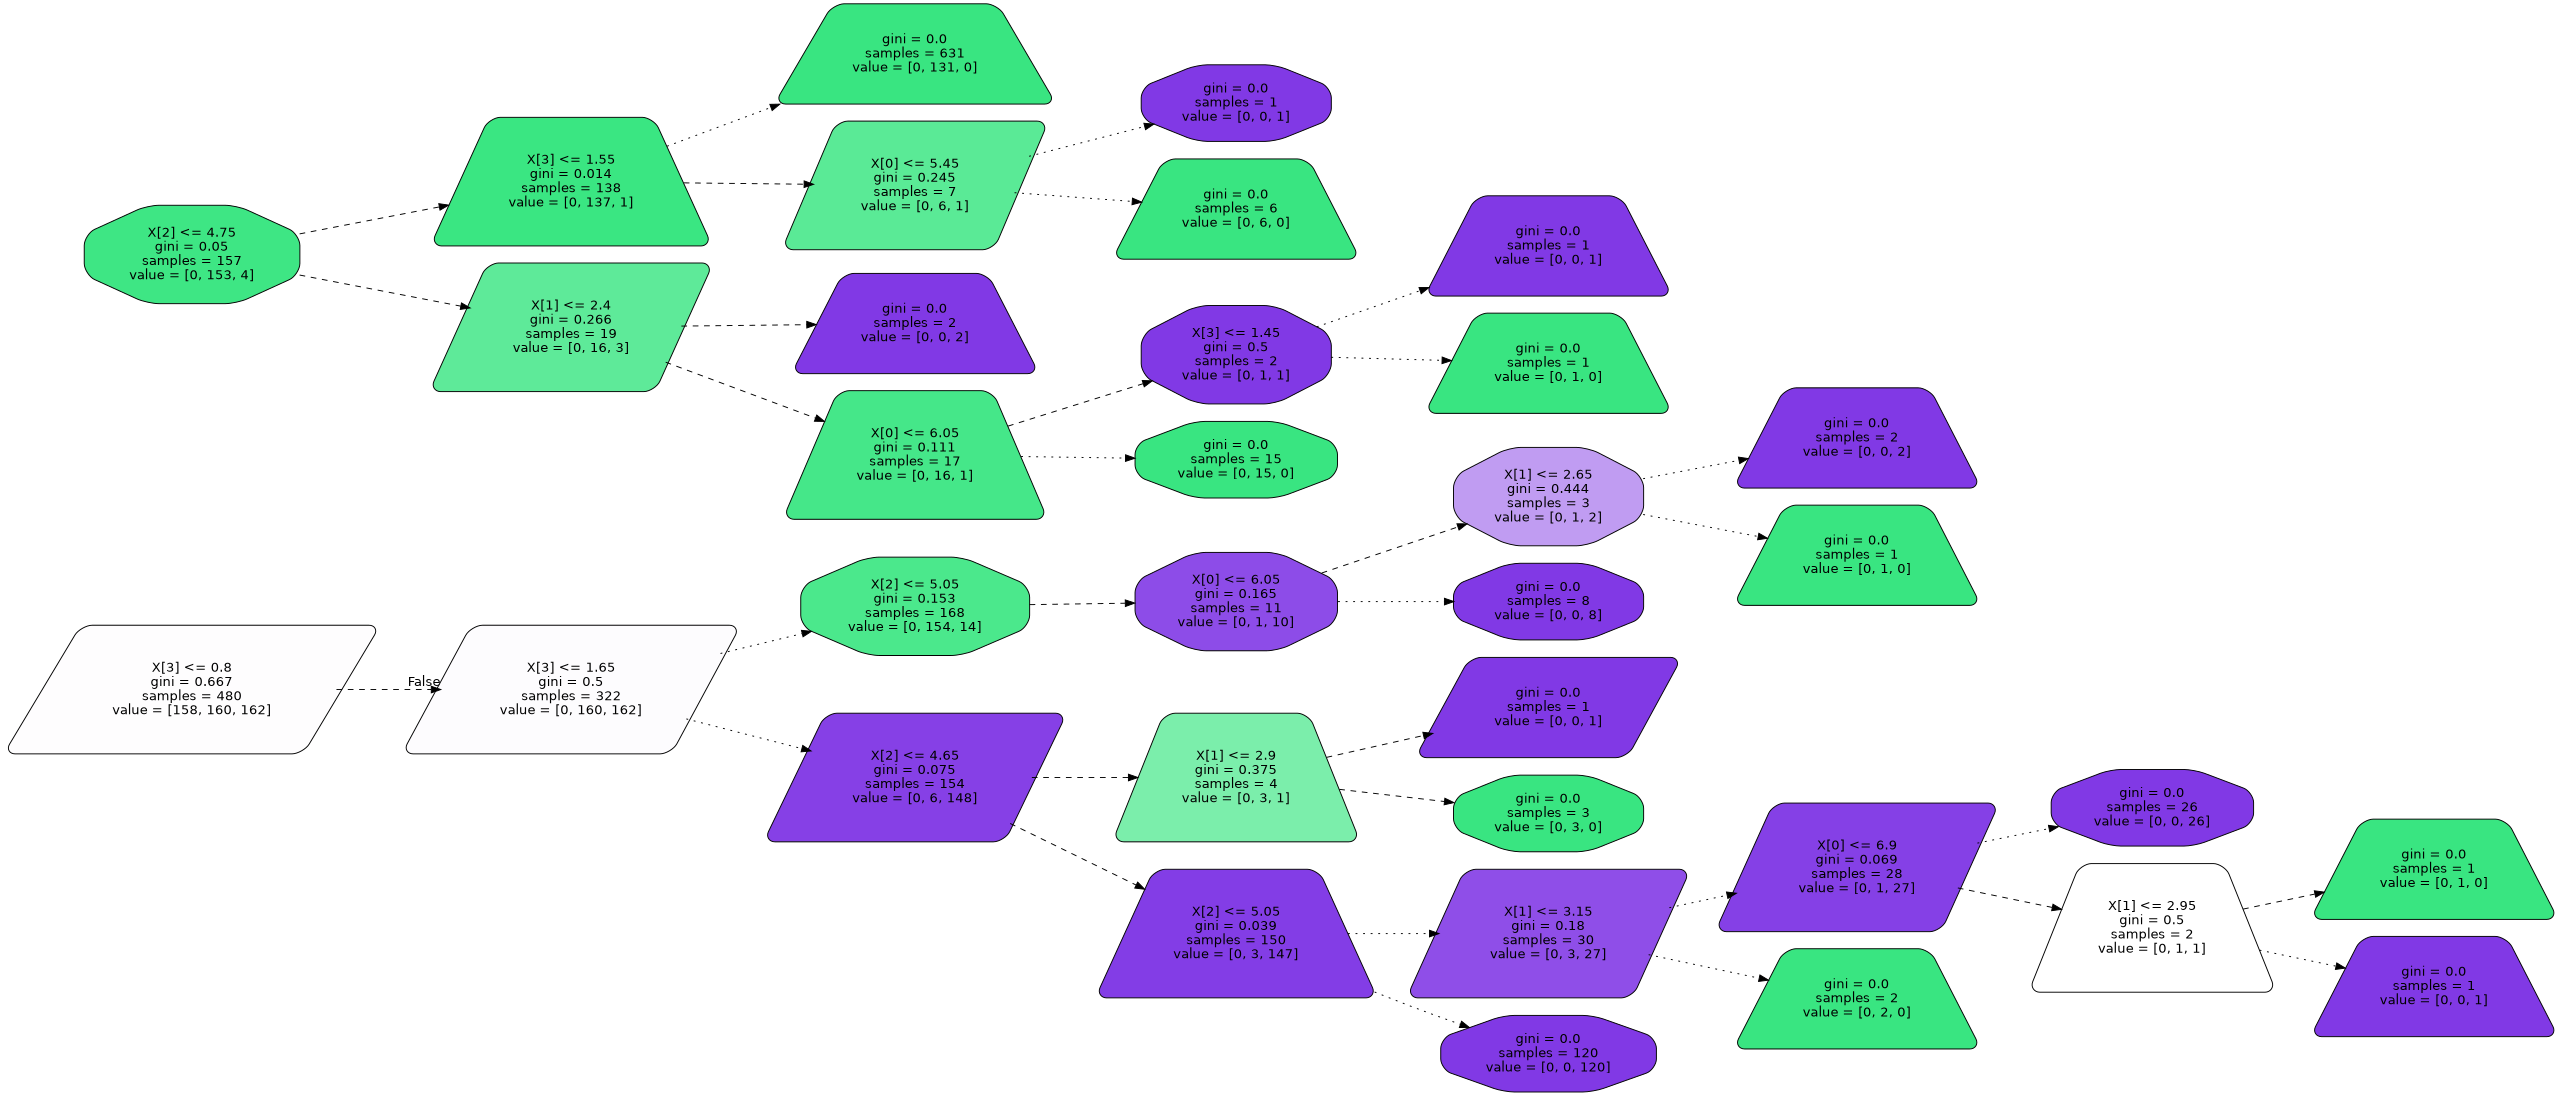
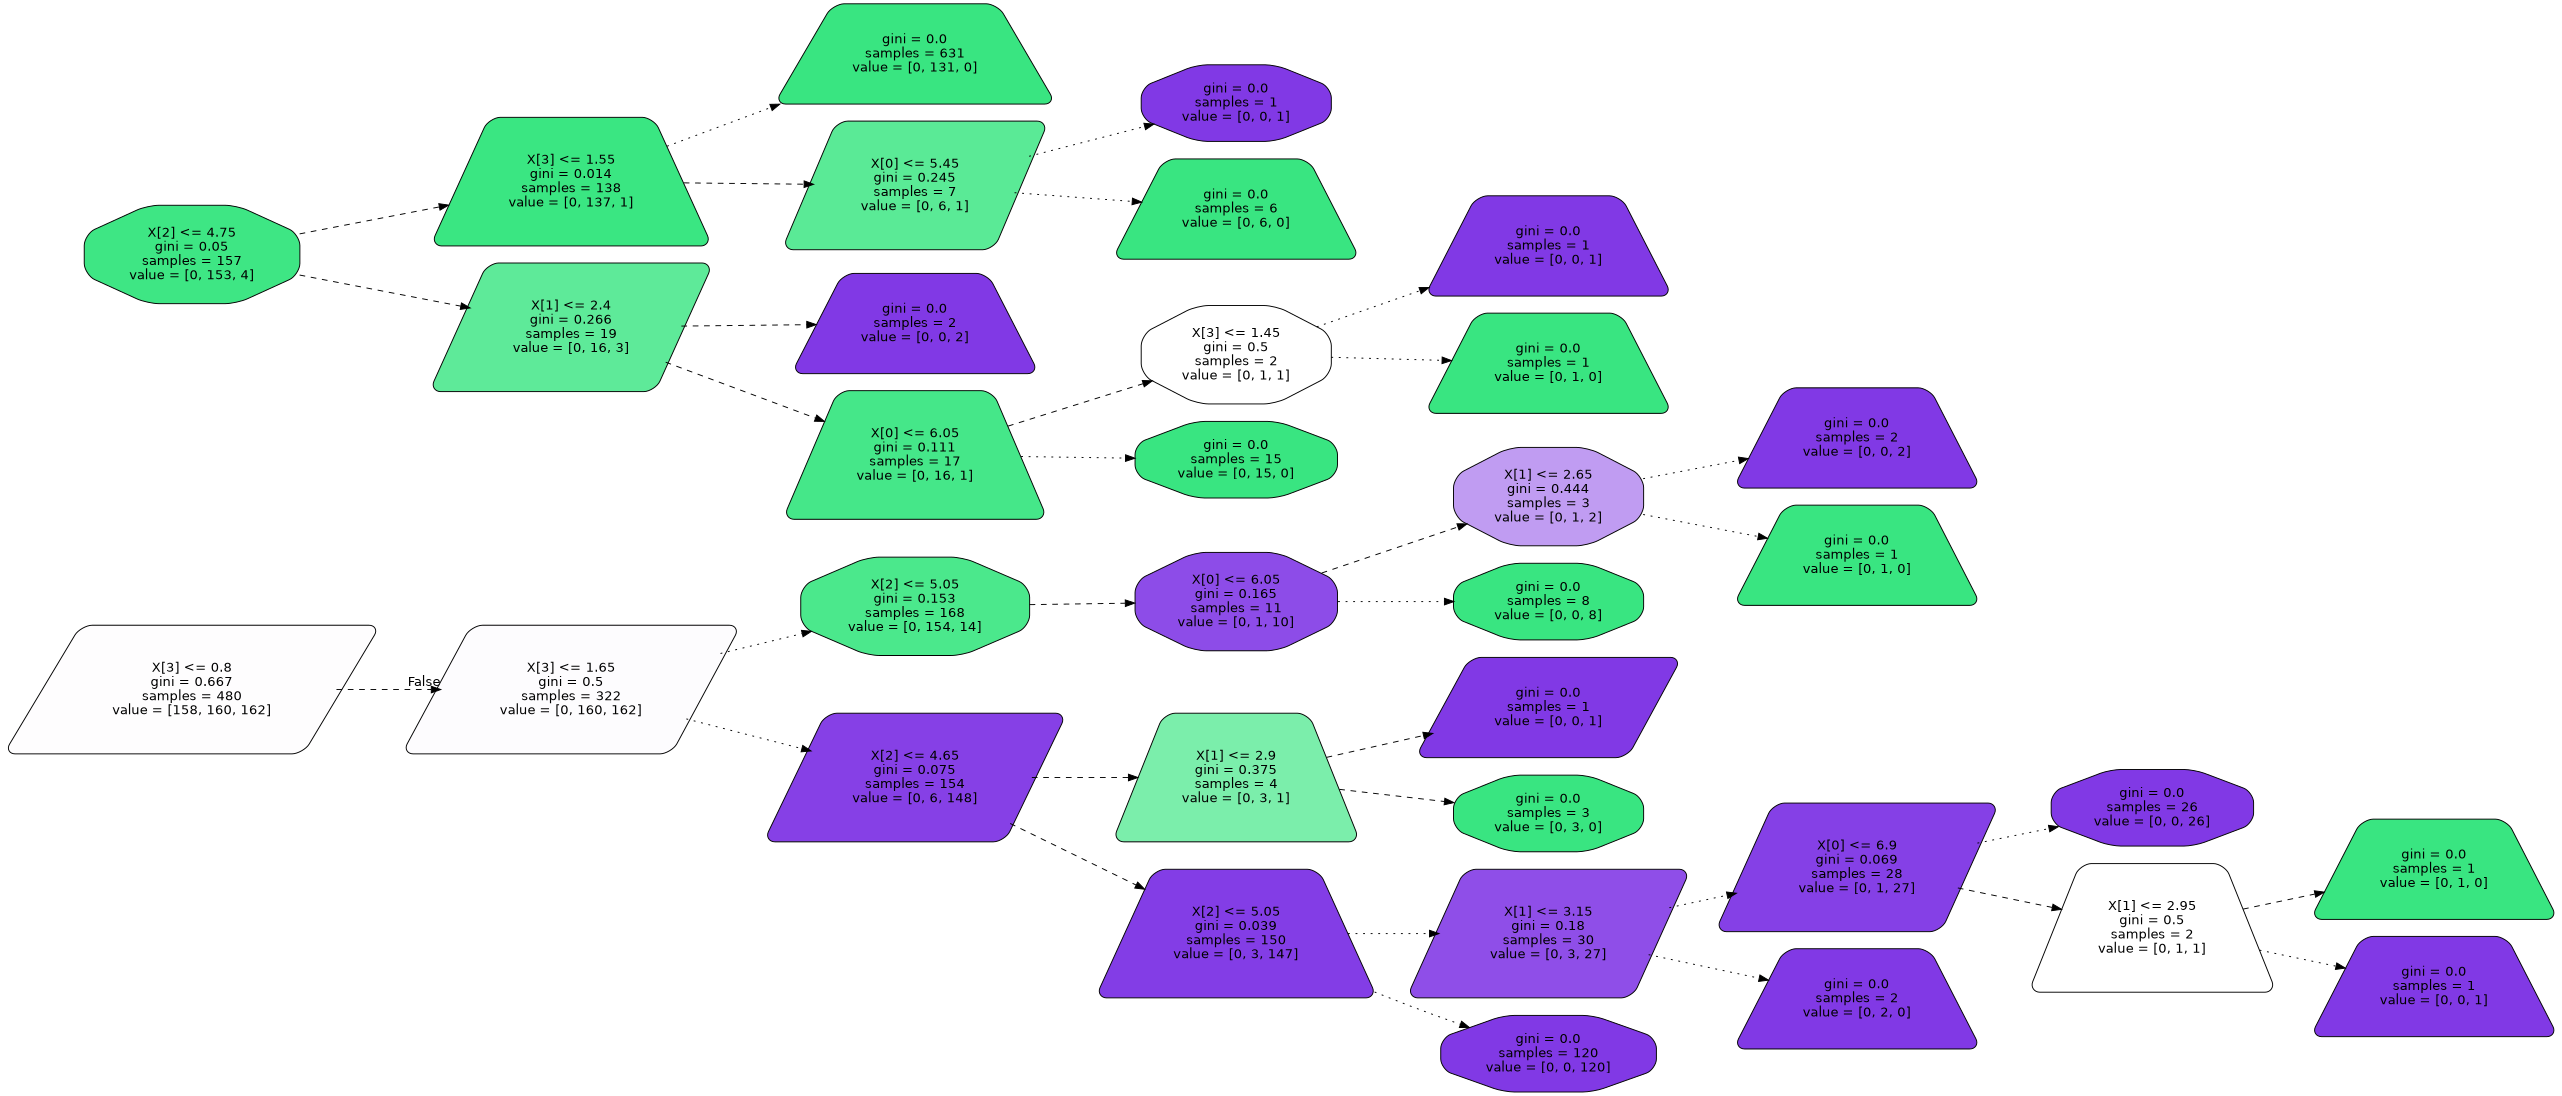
node "X[3] <= 1.45 gini = 0.5 samples = 2 value = [0, 1, 1]": fillcolor #8139e5ff -> #39e58100
node "gini = 0.0 samples = 8 value = [0, 0, 8]": fillcolor #8139e5ff -> #39e581ff
node "gini = 0.0 samples = 2 value = [0, 2, 0]": fillcolor #39e581ff -> #8139e5ff
